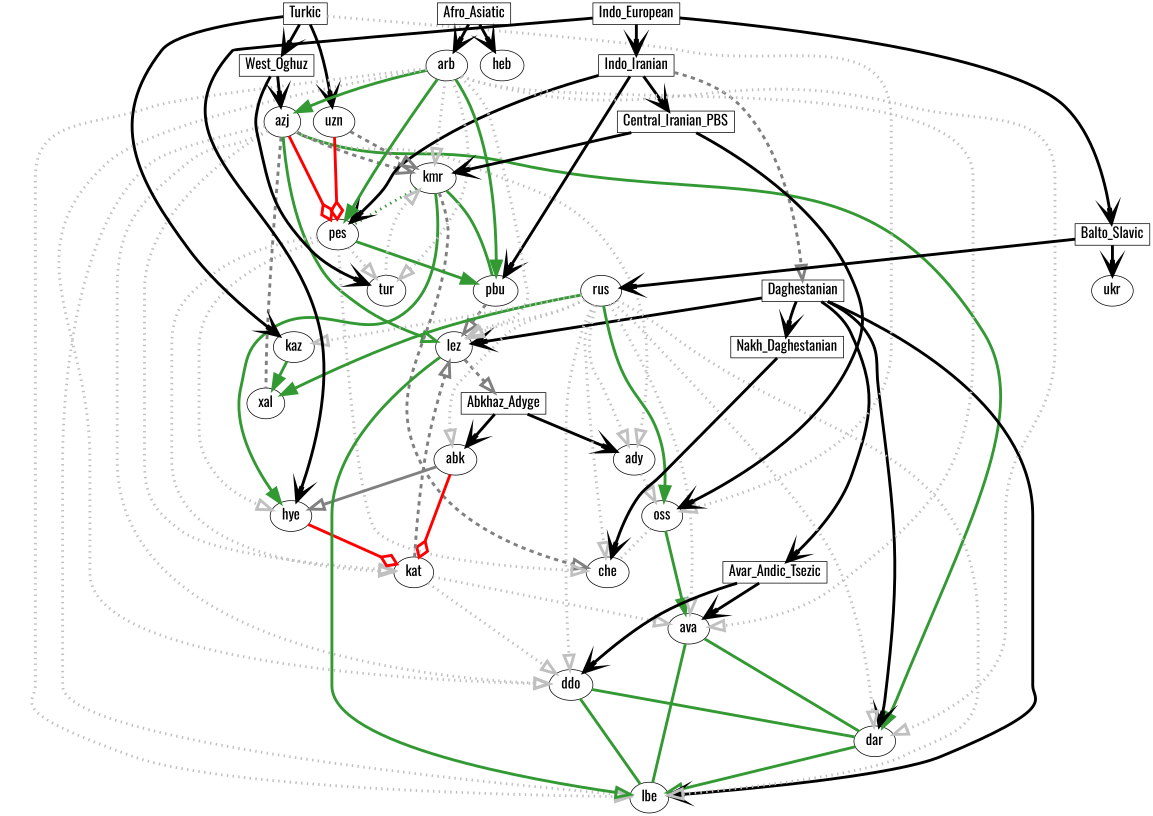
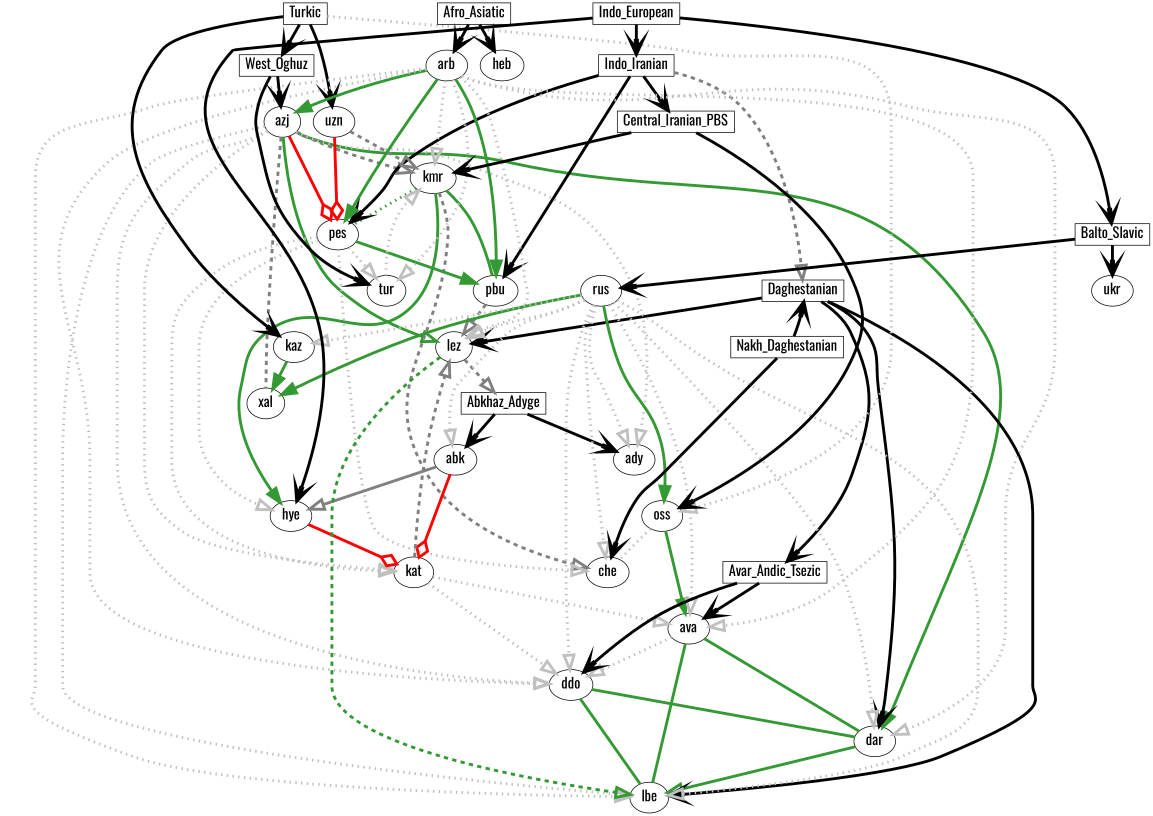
edge "Daghestanian" -> "Nakh_Daghestanian": reversed
edge "ady" -> "oss": removed
edge "ava" -> "ddo": added
edge "lez" -> "lbe": style solid -> dashed
